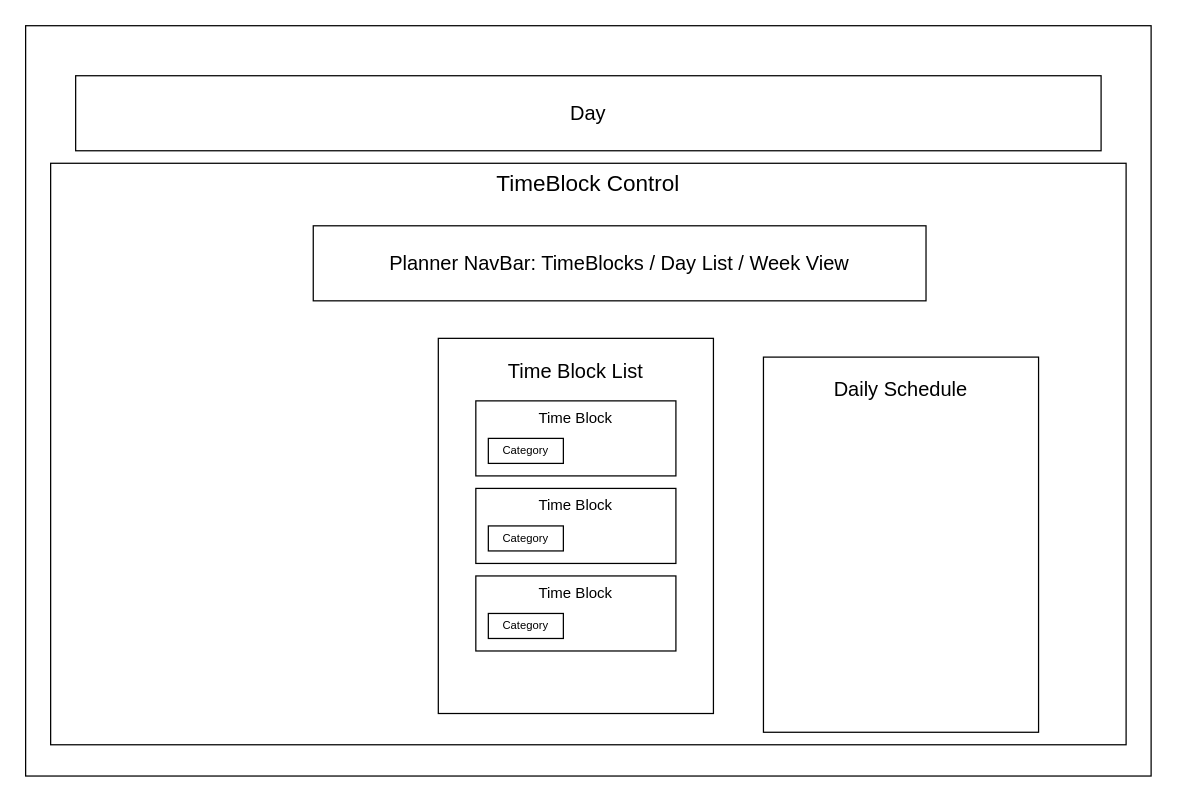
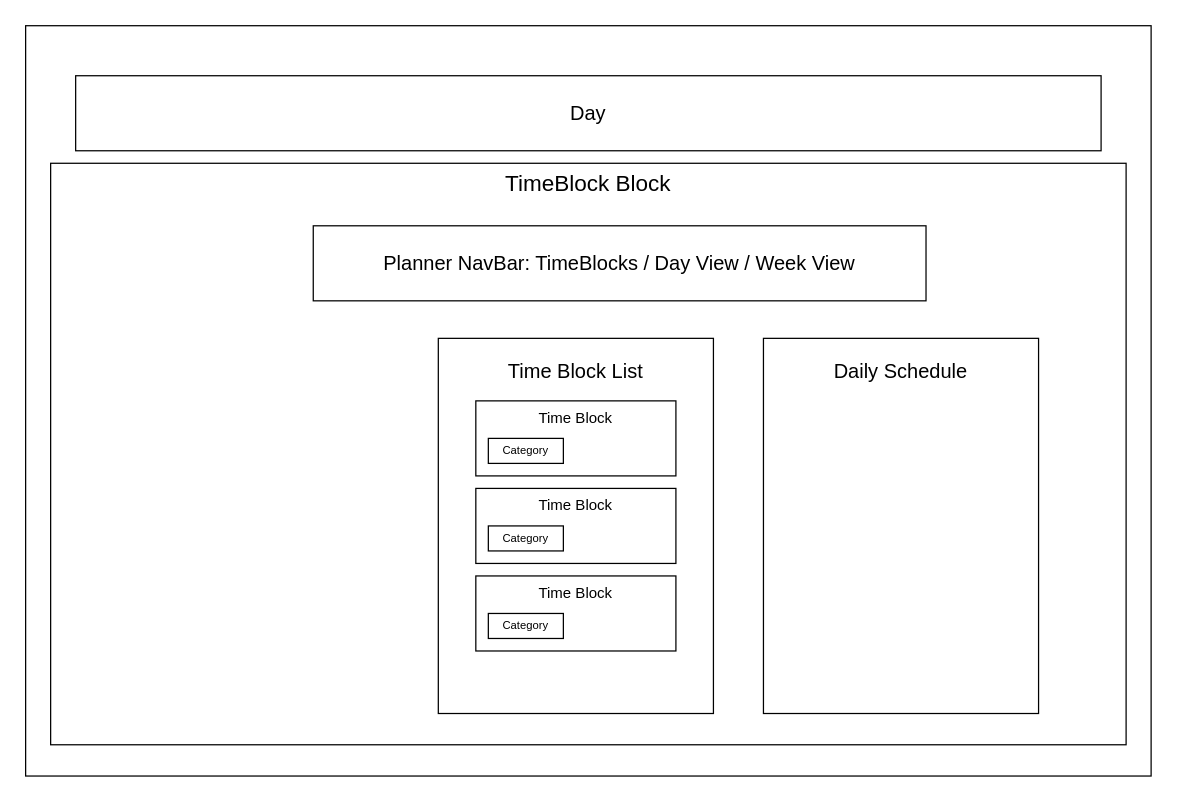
node "TimeBlock Control": label "TimeBlock Control" -> "TimeBlock Block"
node "Planner NavBar: TimeBlocks / Day List / Week View": label "Planner NavBar: TimeBlocks / Day List / Week View" -> "Planner NavBar: TimeBlocks / Day View / Week View"
node "Daily Schedule": moved (901, 544) -> (901, 526)
